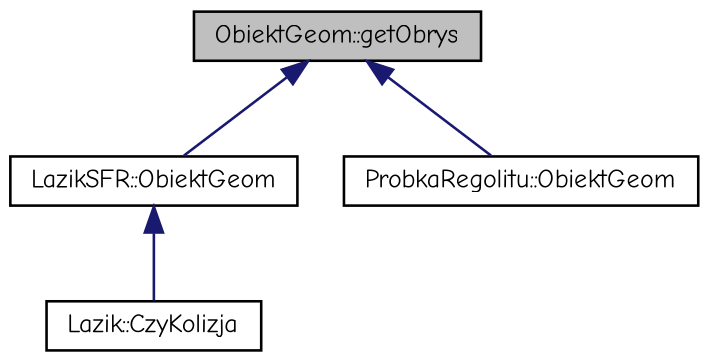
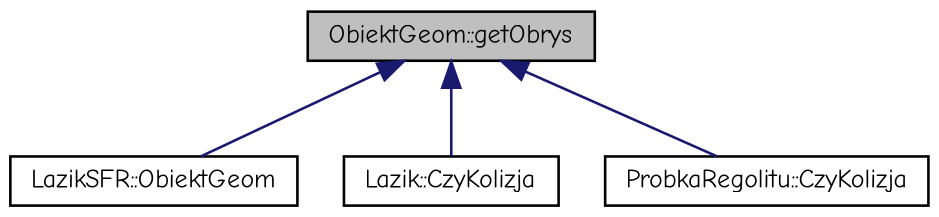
node "ProbkaRegolitu::ObiektGeom": label "ProbkaRegolitu::ObiektGeom" -> "ProbkaRegolitu::CzyKolizja"
edge "Lazik::CzyKolizja" -> "LazikSFR::ObiektGeom": now "Lazik::CzyKolizja" -> "ObiektGeom::getObrys"
